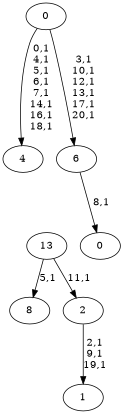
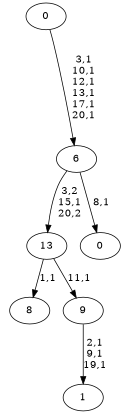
node "4": removed
edge "6" -> "13": added, label "3,2 15,1 20,2"
edge "13" -> "8": label "5,1" -> "1,1"
node "2": label "2" -> "9"
